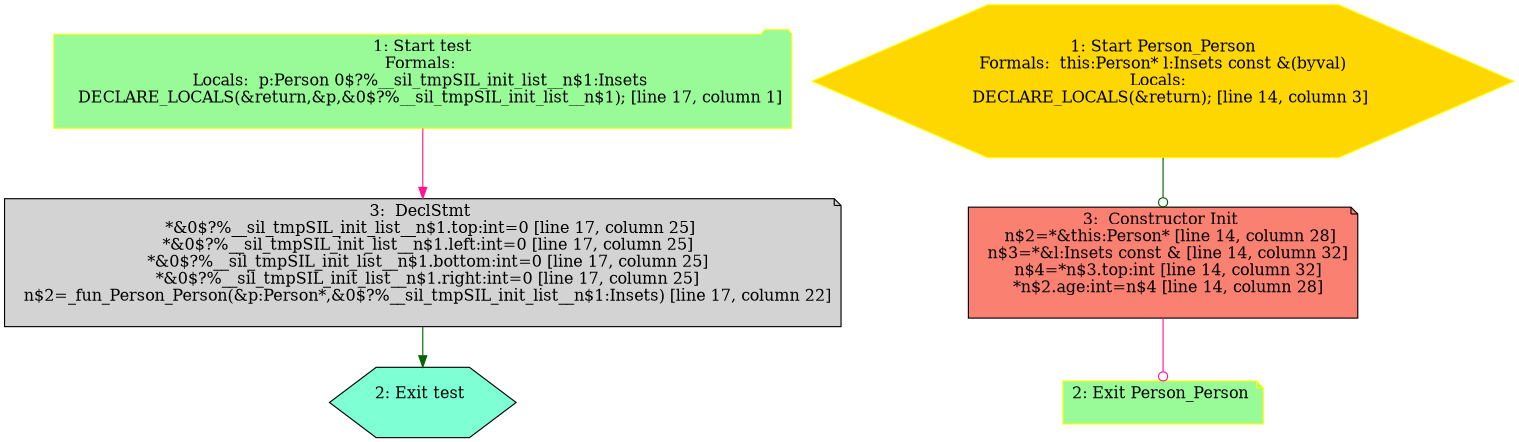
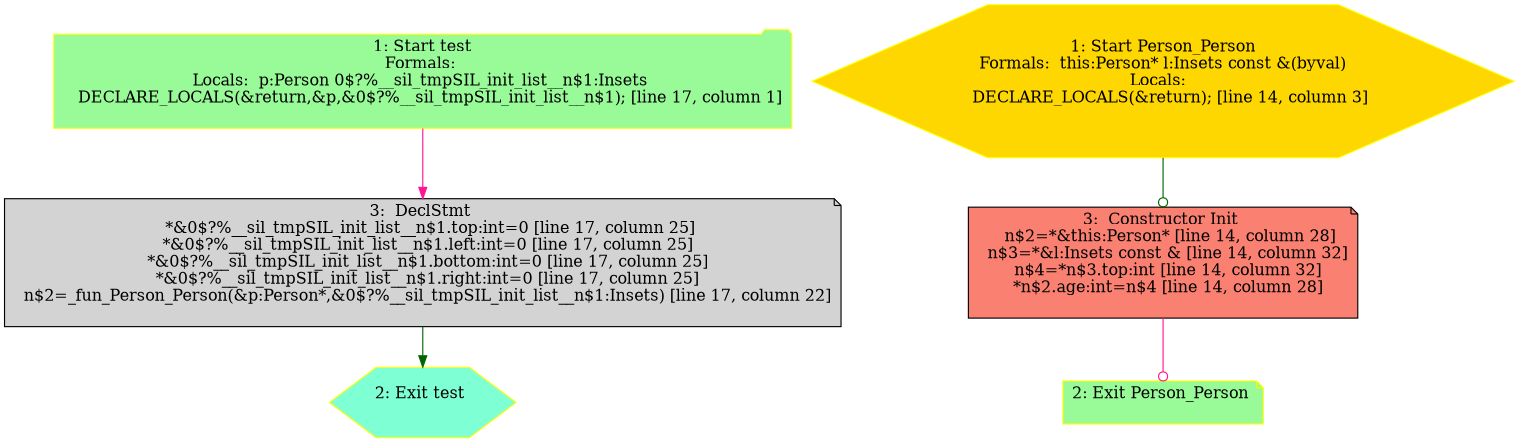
node "2: Exit test": color black -> yellow
